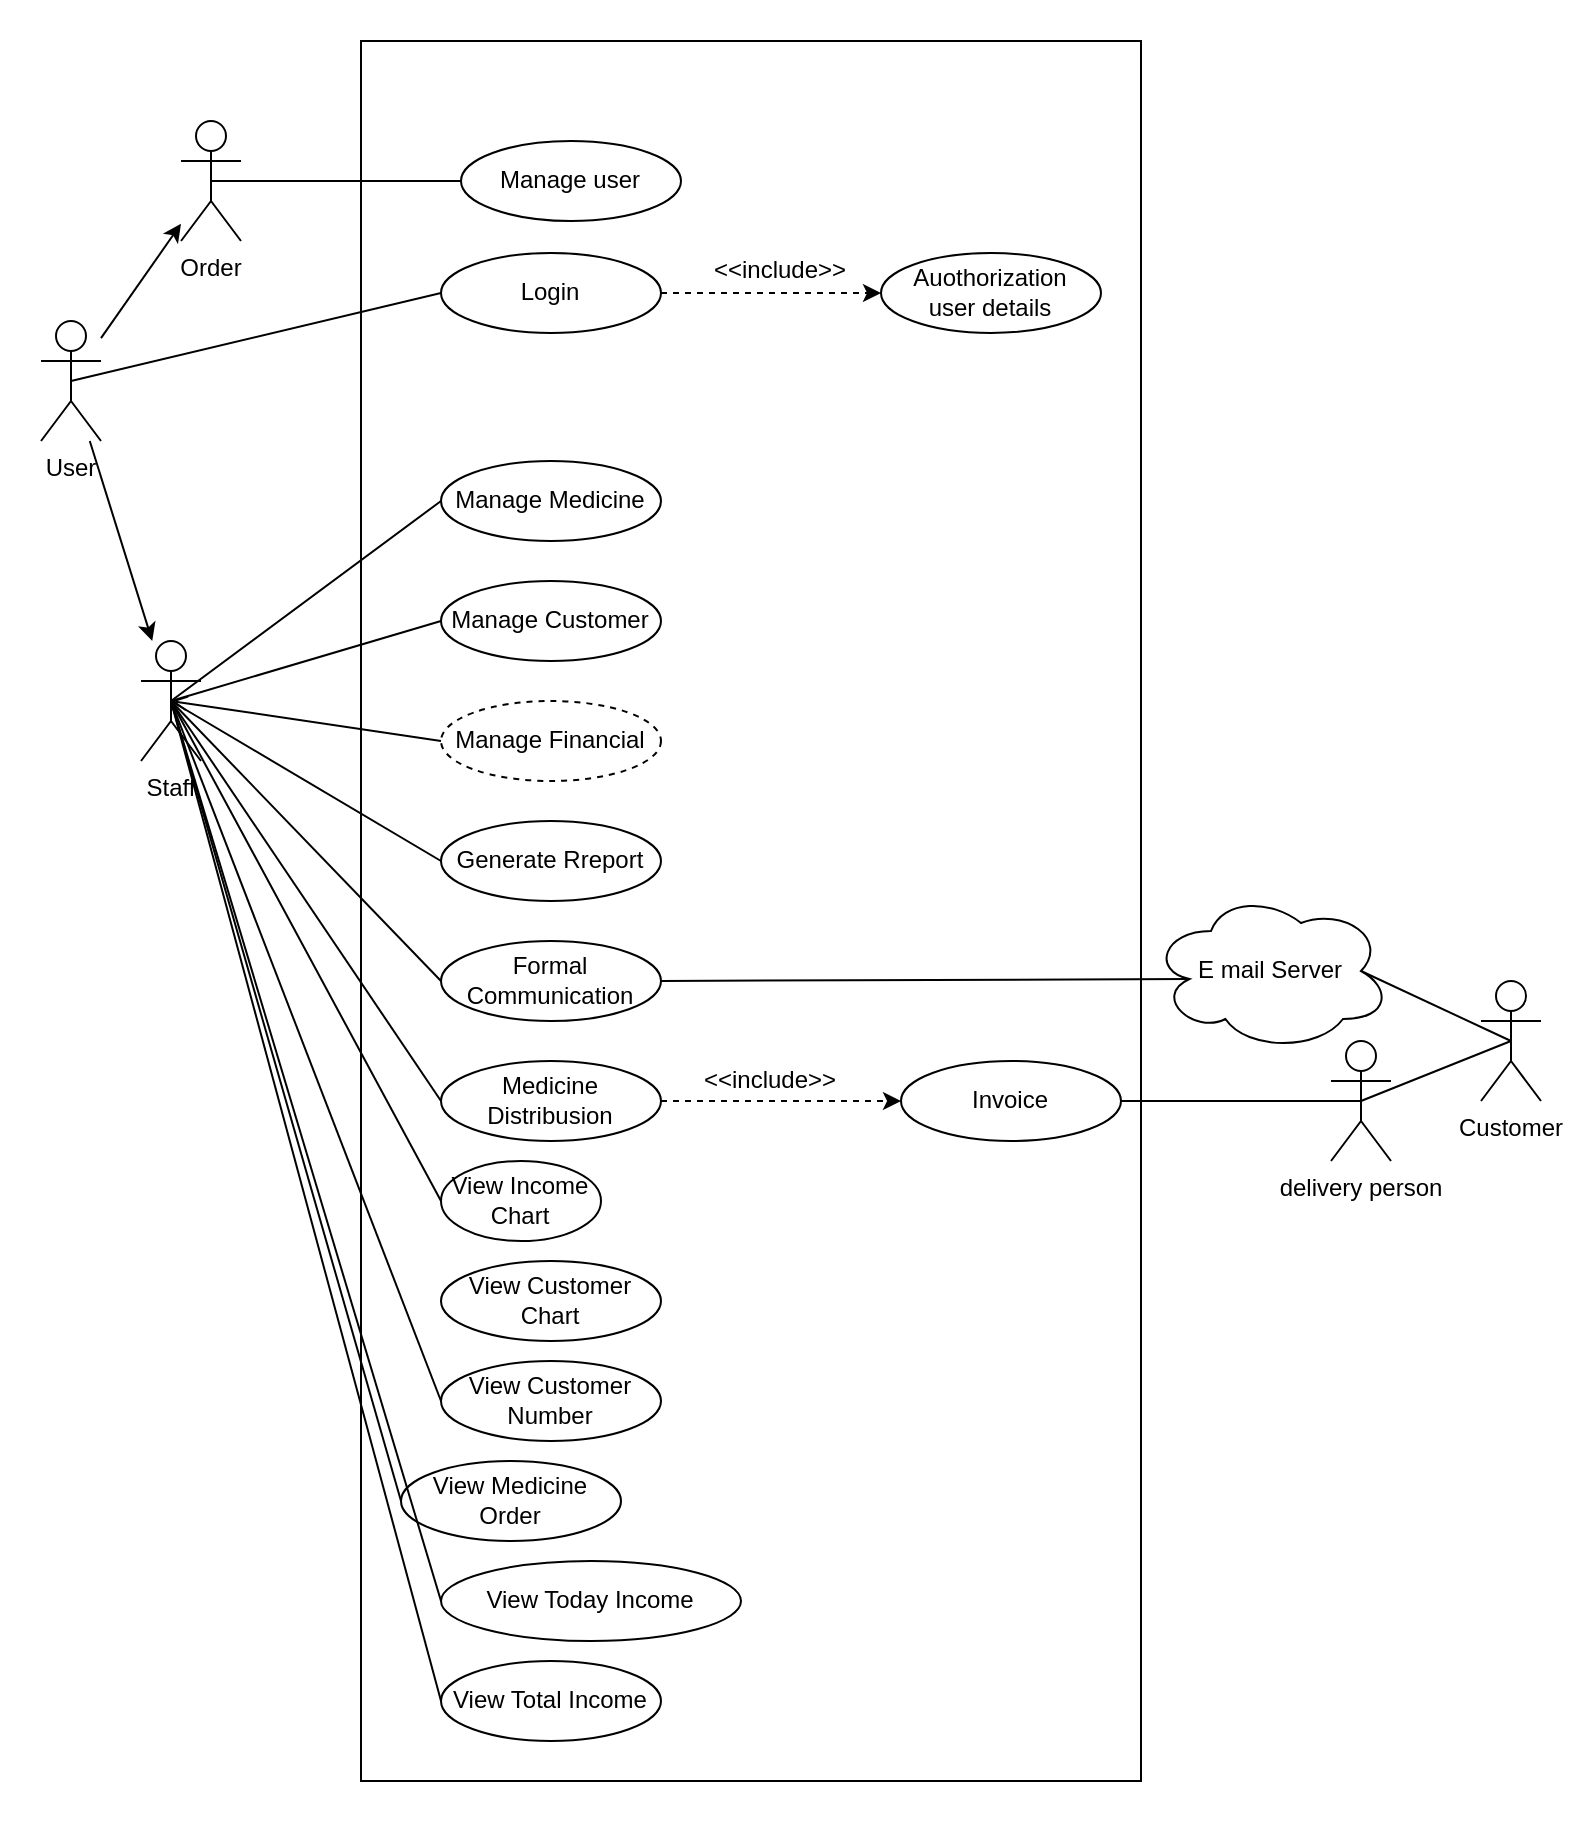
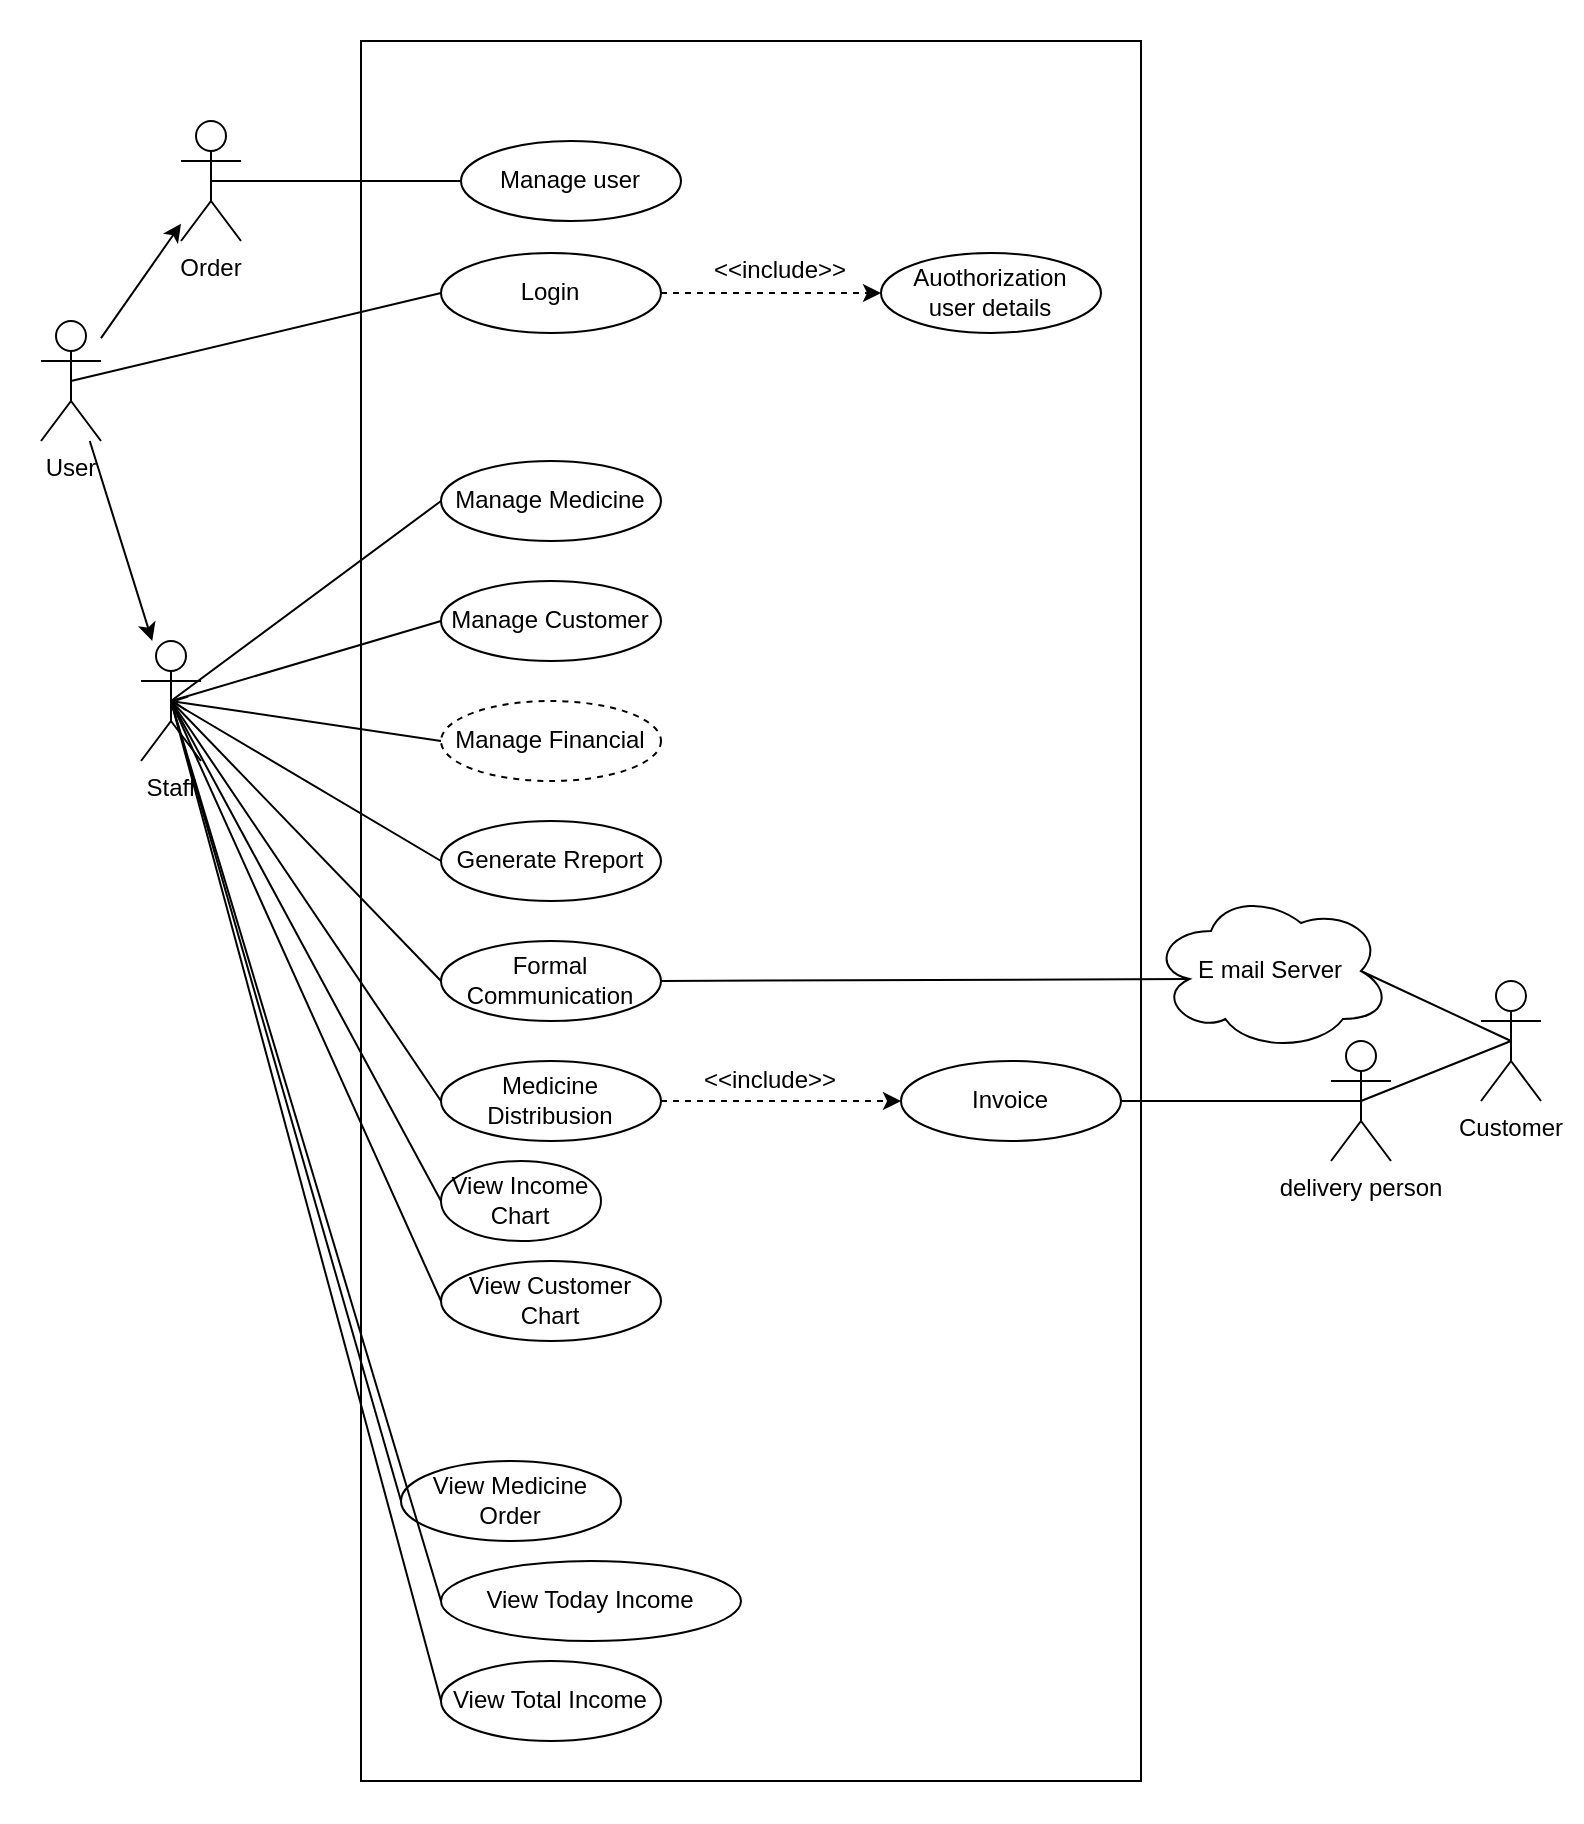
edge "Staff" -- "View Customer Chart": added
edge "Staff" -- "View Customer Number": removed
node "View Customer Number": removed
